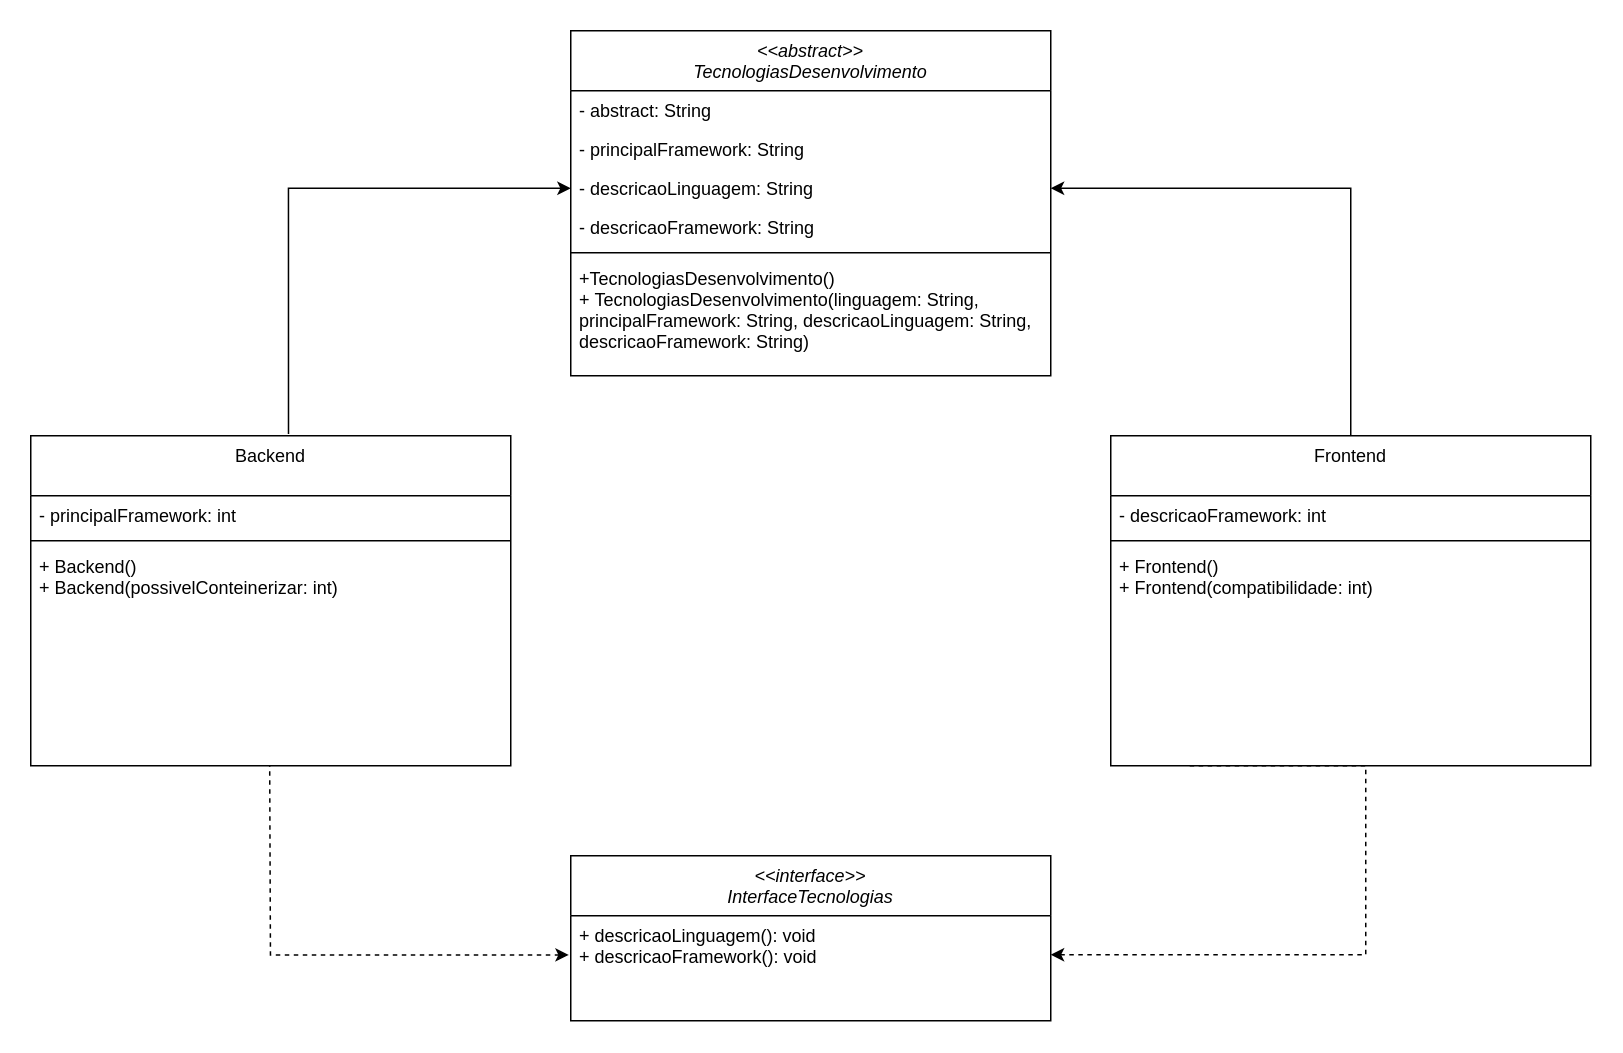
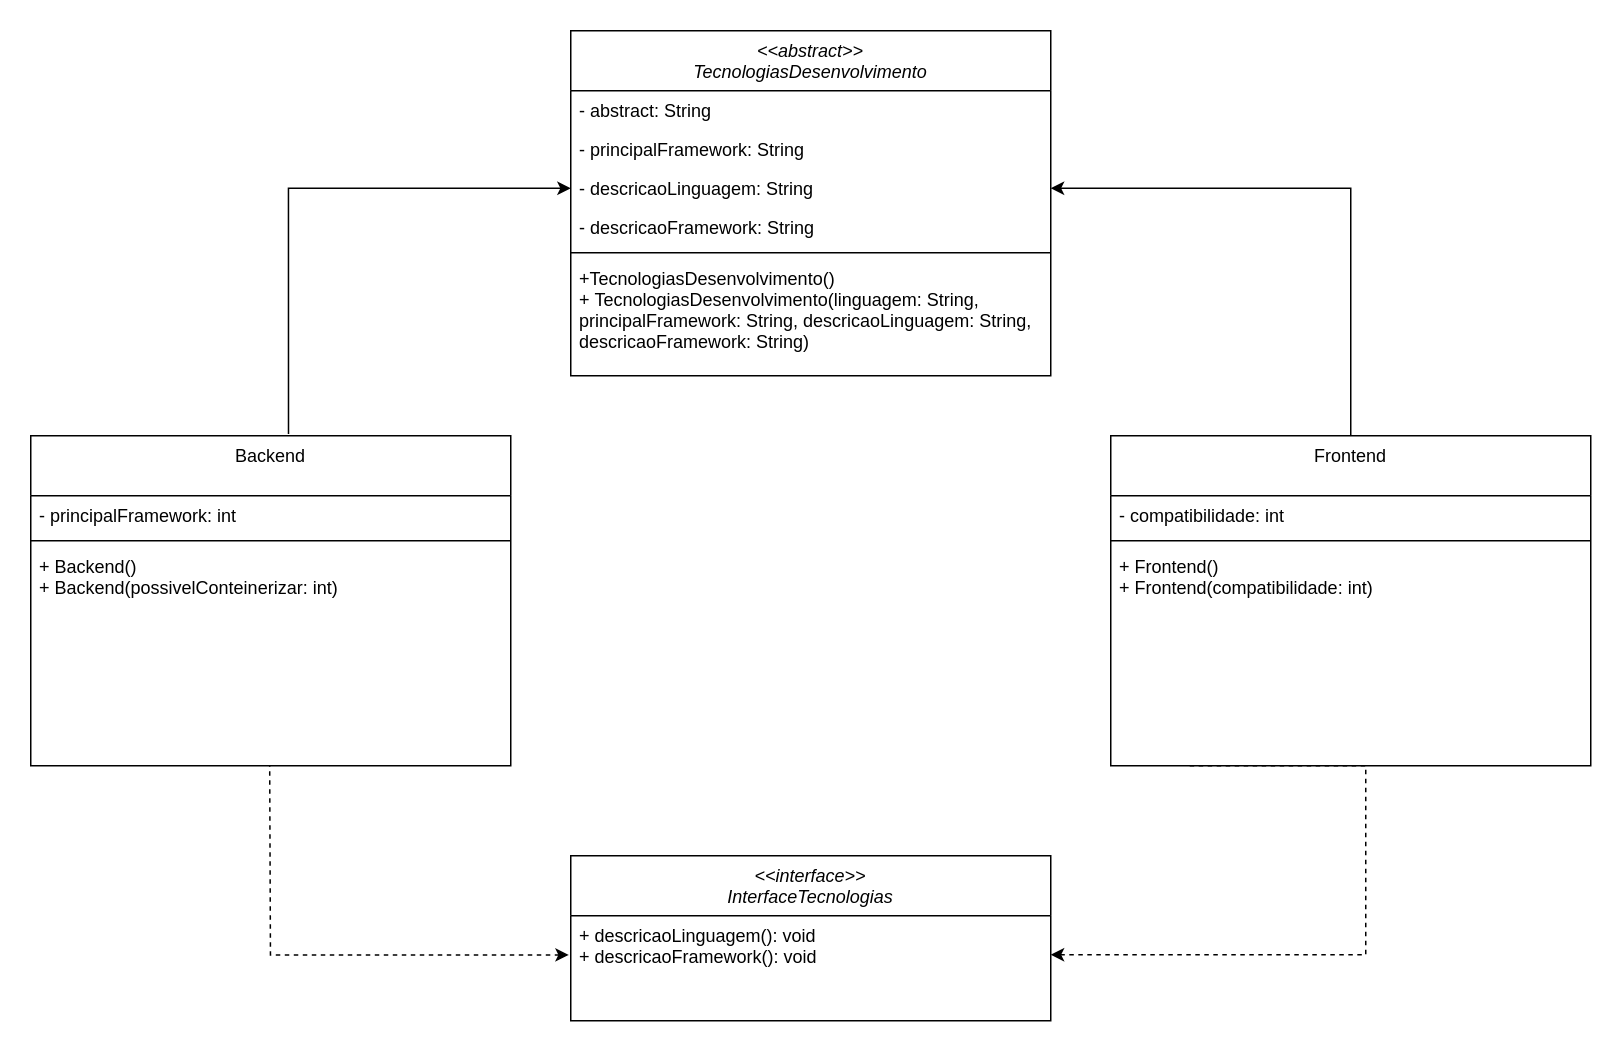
node "- descricaoFramework: int": label "- descricaoFramework: int" -> "- compatibilidade: int"
